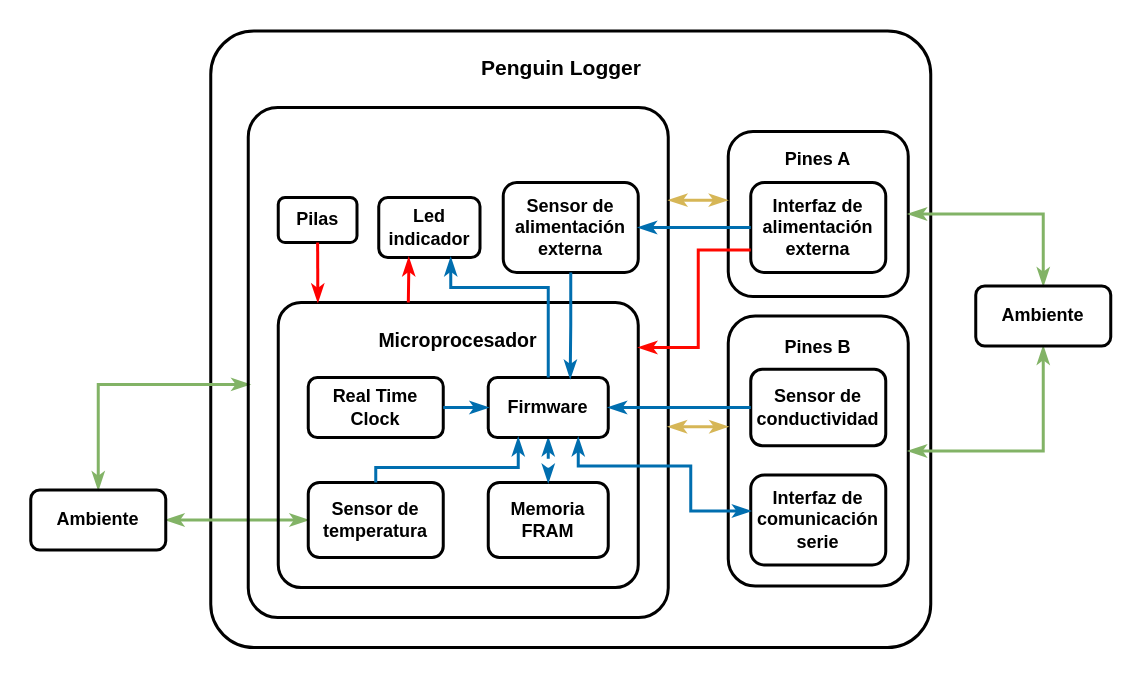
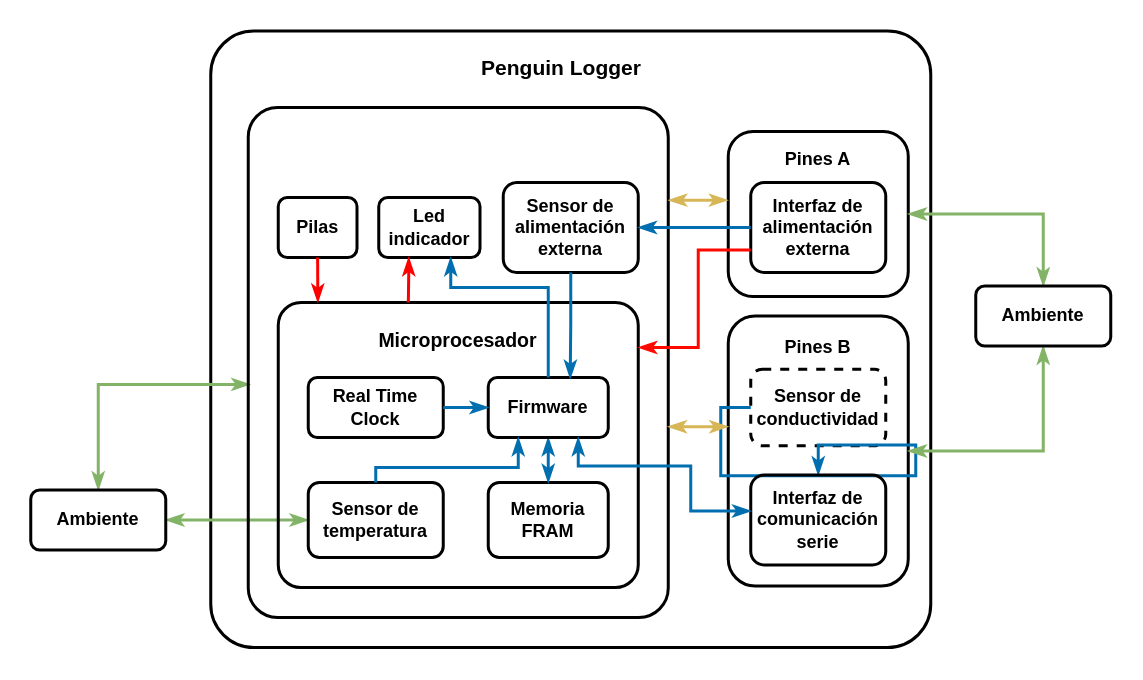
node "Pilas": size 79x45 -> 79x60
edge "Sensor de conductividad" -> "Firmware": now "Sensor de conductividad" -> "Interfaz de comunicación serie"
node "Sensor de conductividad": style solid -> dashed
edge "Firmware" -- "Memoria FRAM": style dashed -> solid
